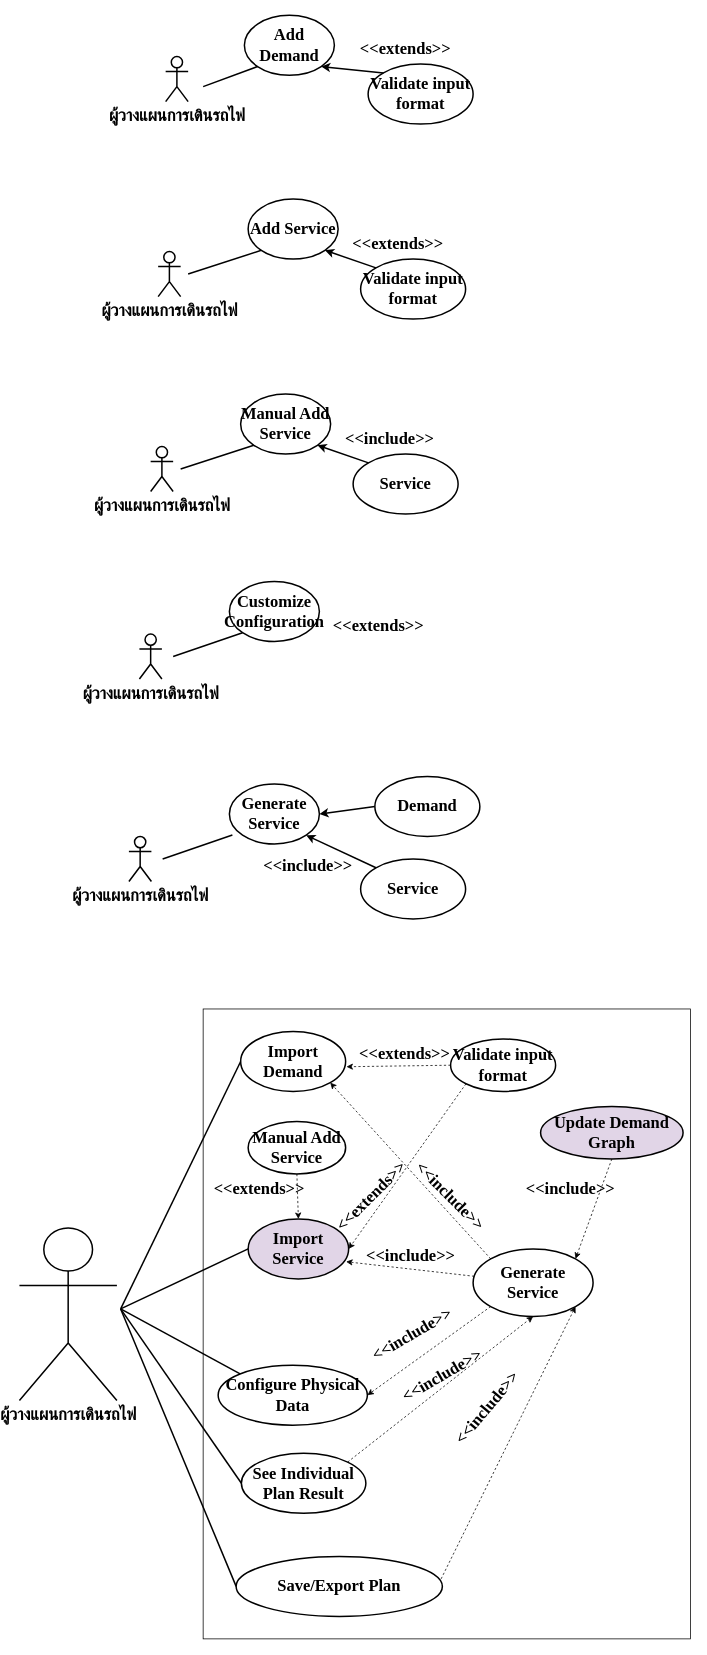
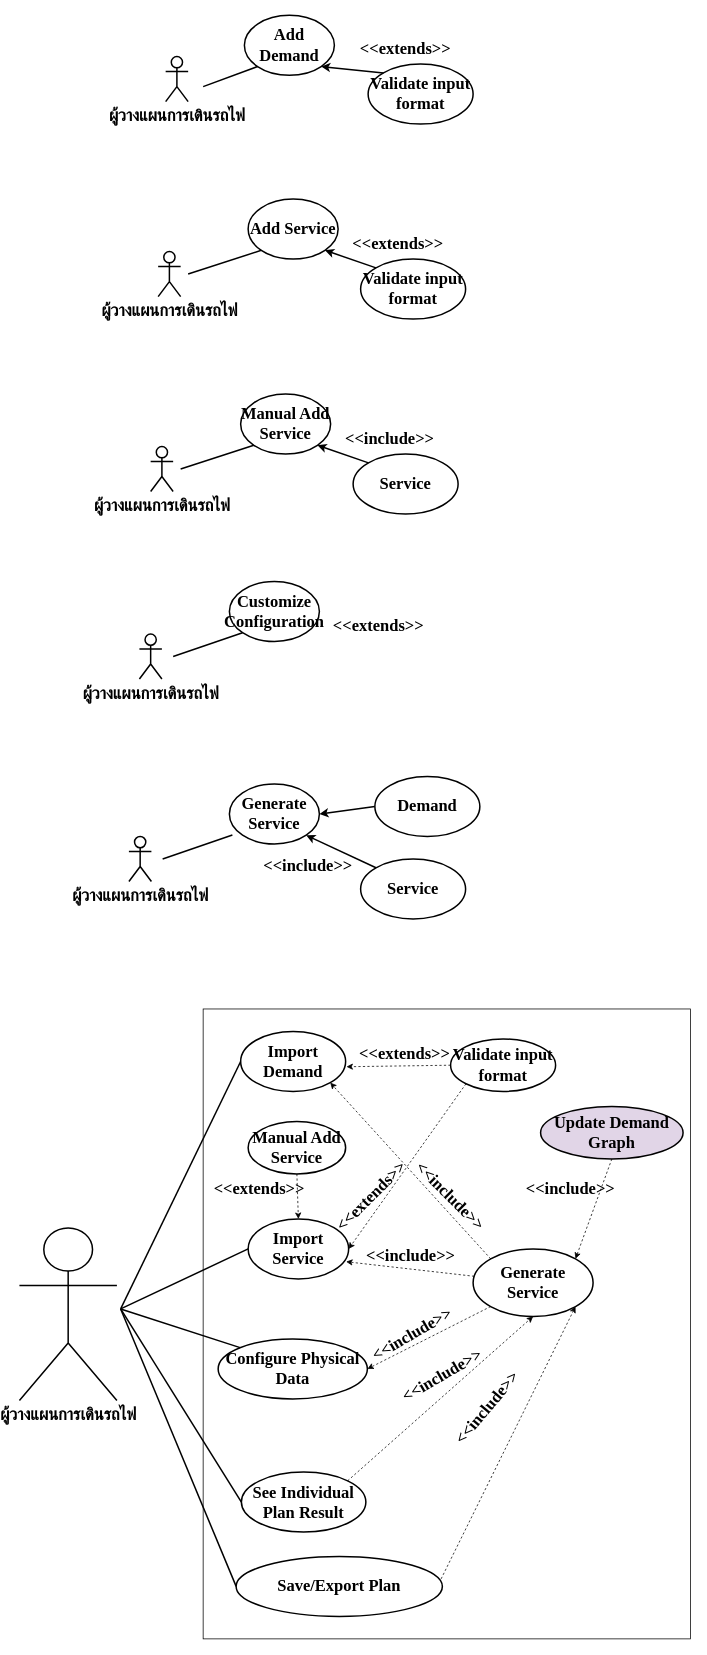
node "Import Service": fillcolor #e1d5e7 -> #ffffff
node "Configure Physical Data": moved (293, 1395) -> (293, 1369)
node "See Individual Plan Result": moved (303, 1484) -> (303, 1502)
